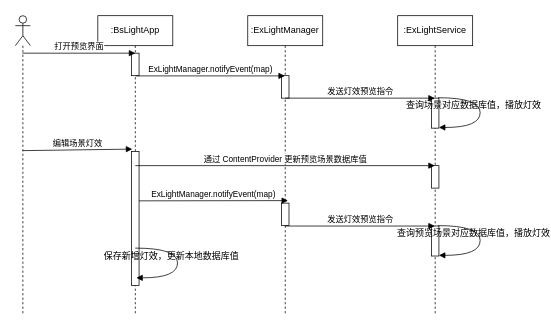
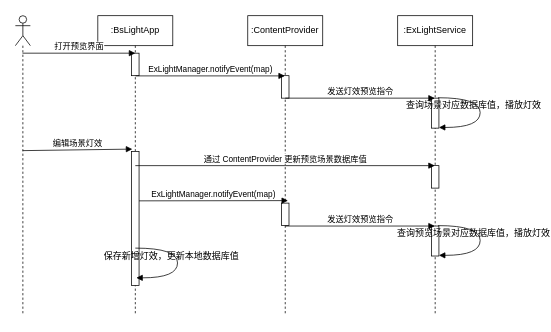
node ":ExLightManager": label ":ExLightManager" -> ":ContentProvider"
